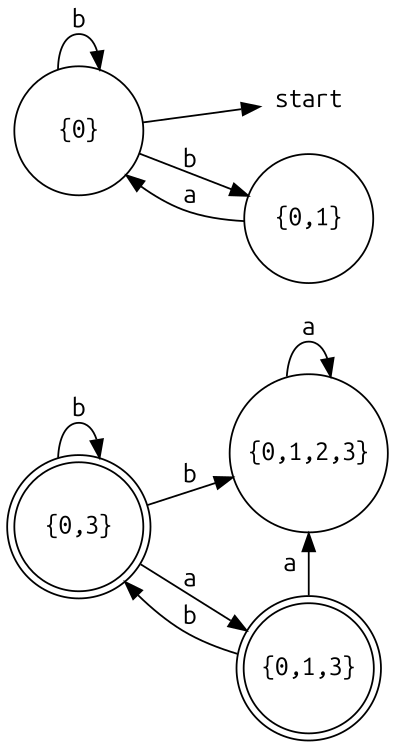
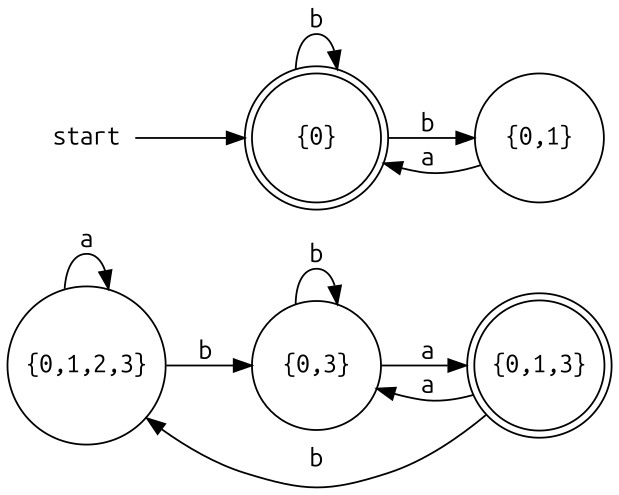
edge "{0}" -> "start": reversed
node "{0}": shape circle -> doublecircle
edge "{0,3}" -> "{0,1,2,3}": reversed
node "{0,3}": shape doublecircle -> circle
edge "{0,1,3}" -> "{0,1,2,3}": label "a" -> "b"
edge "{0,1,3}" -> "{0,3}": label "b" -> "a"
